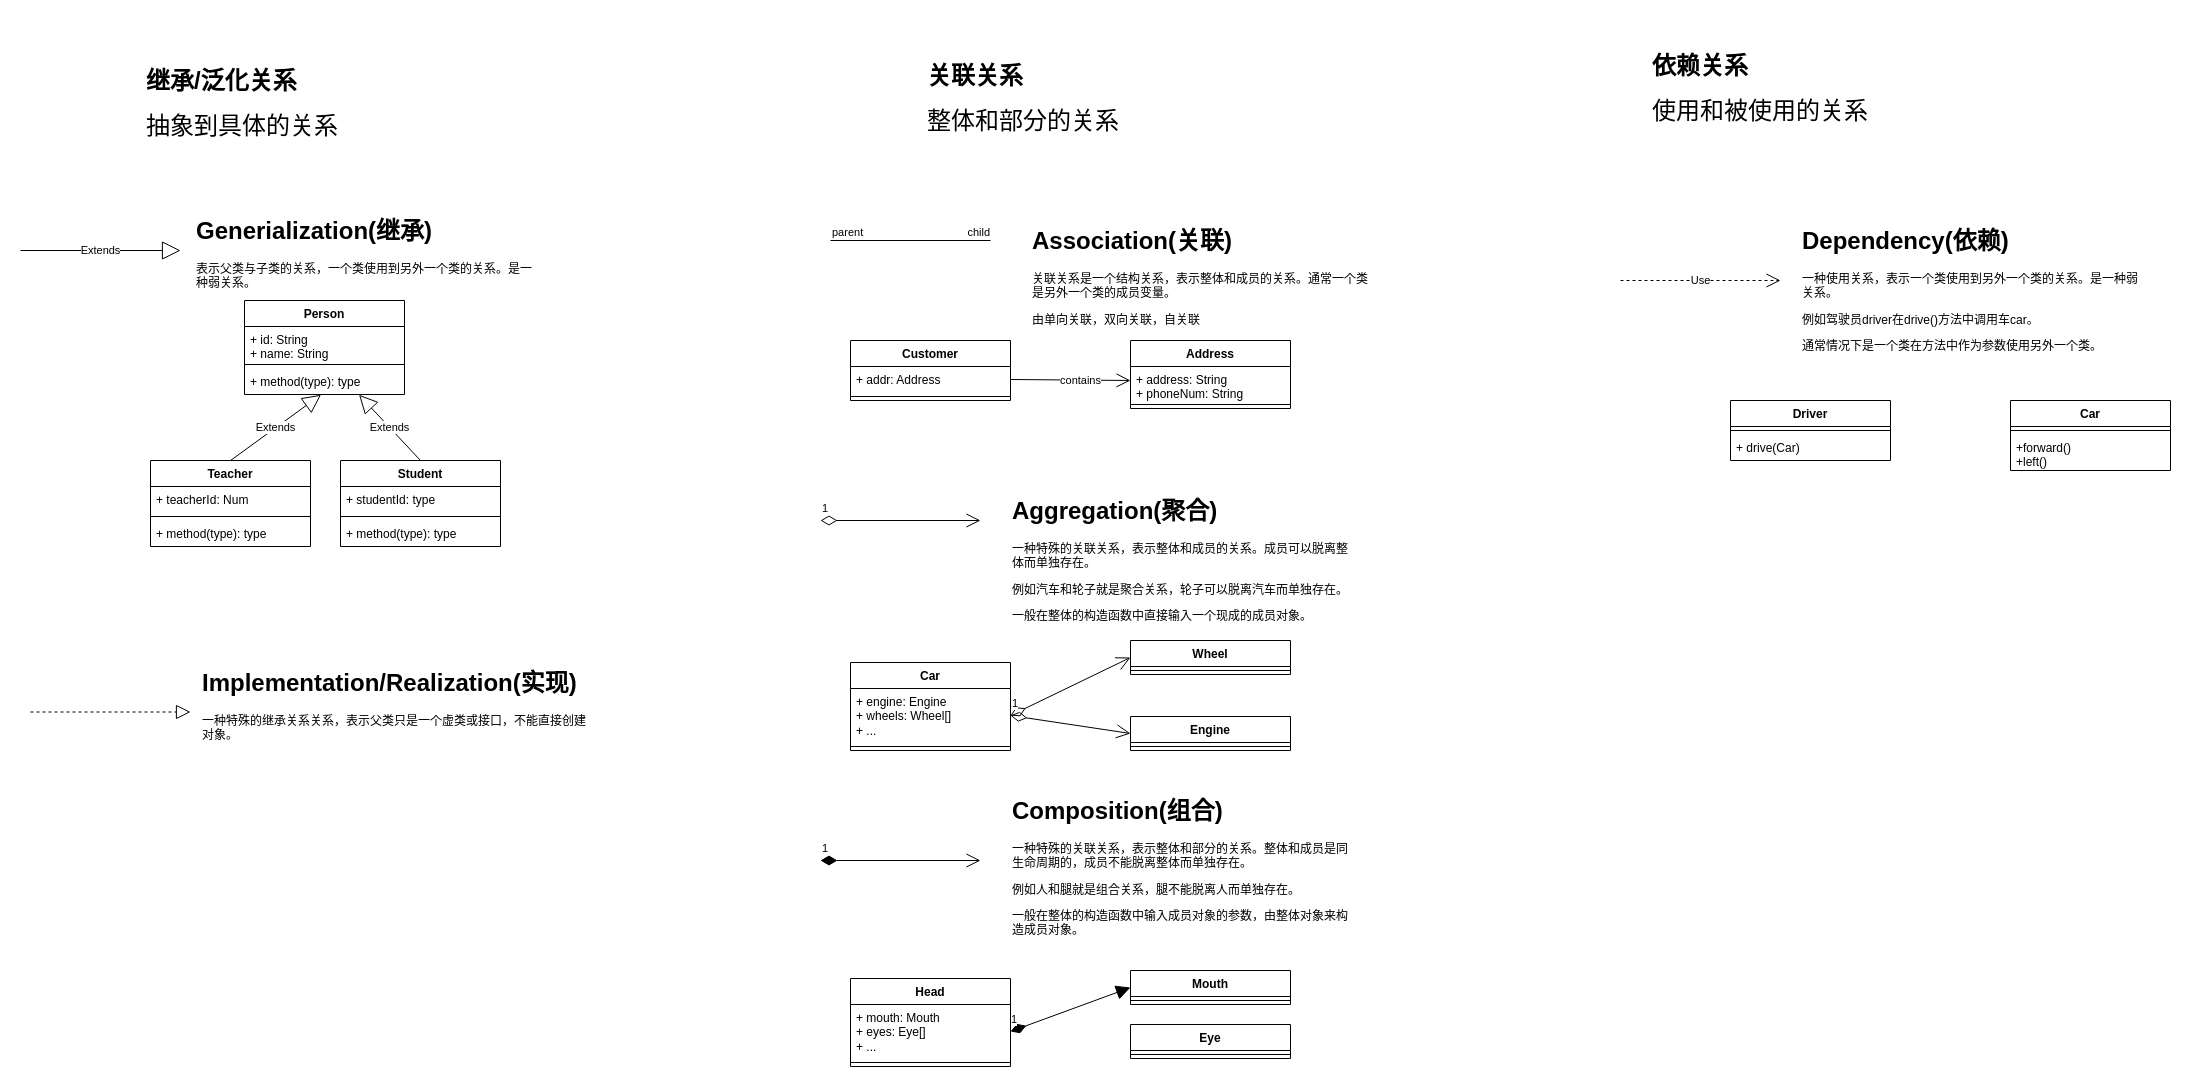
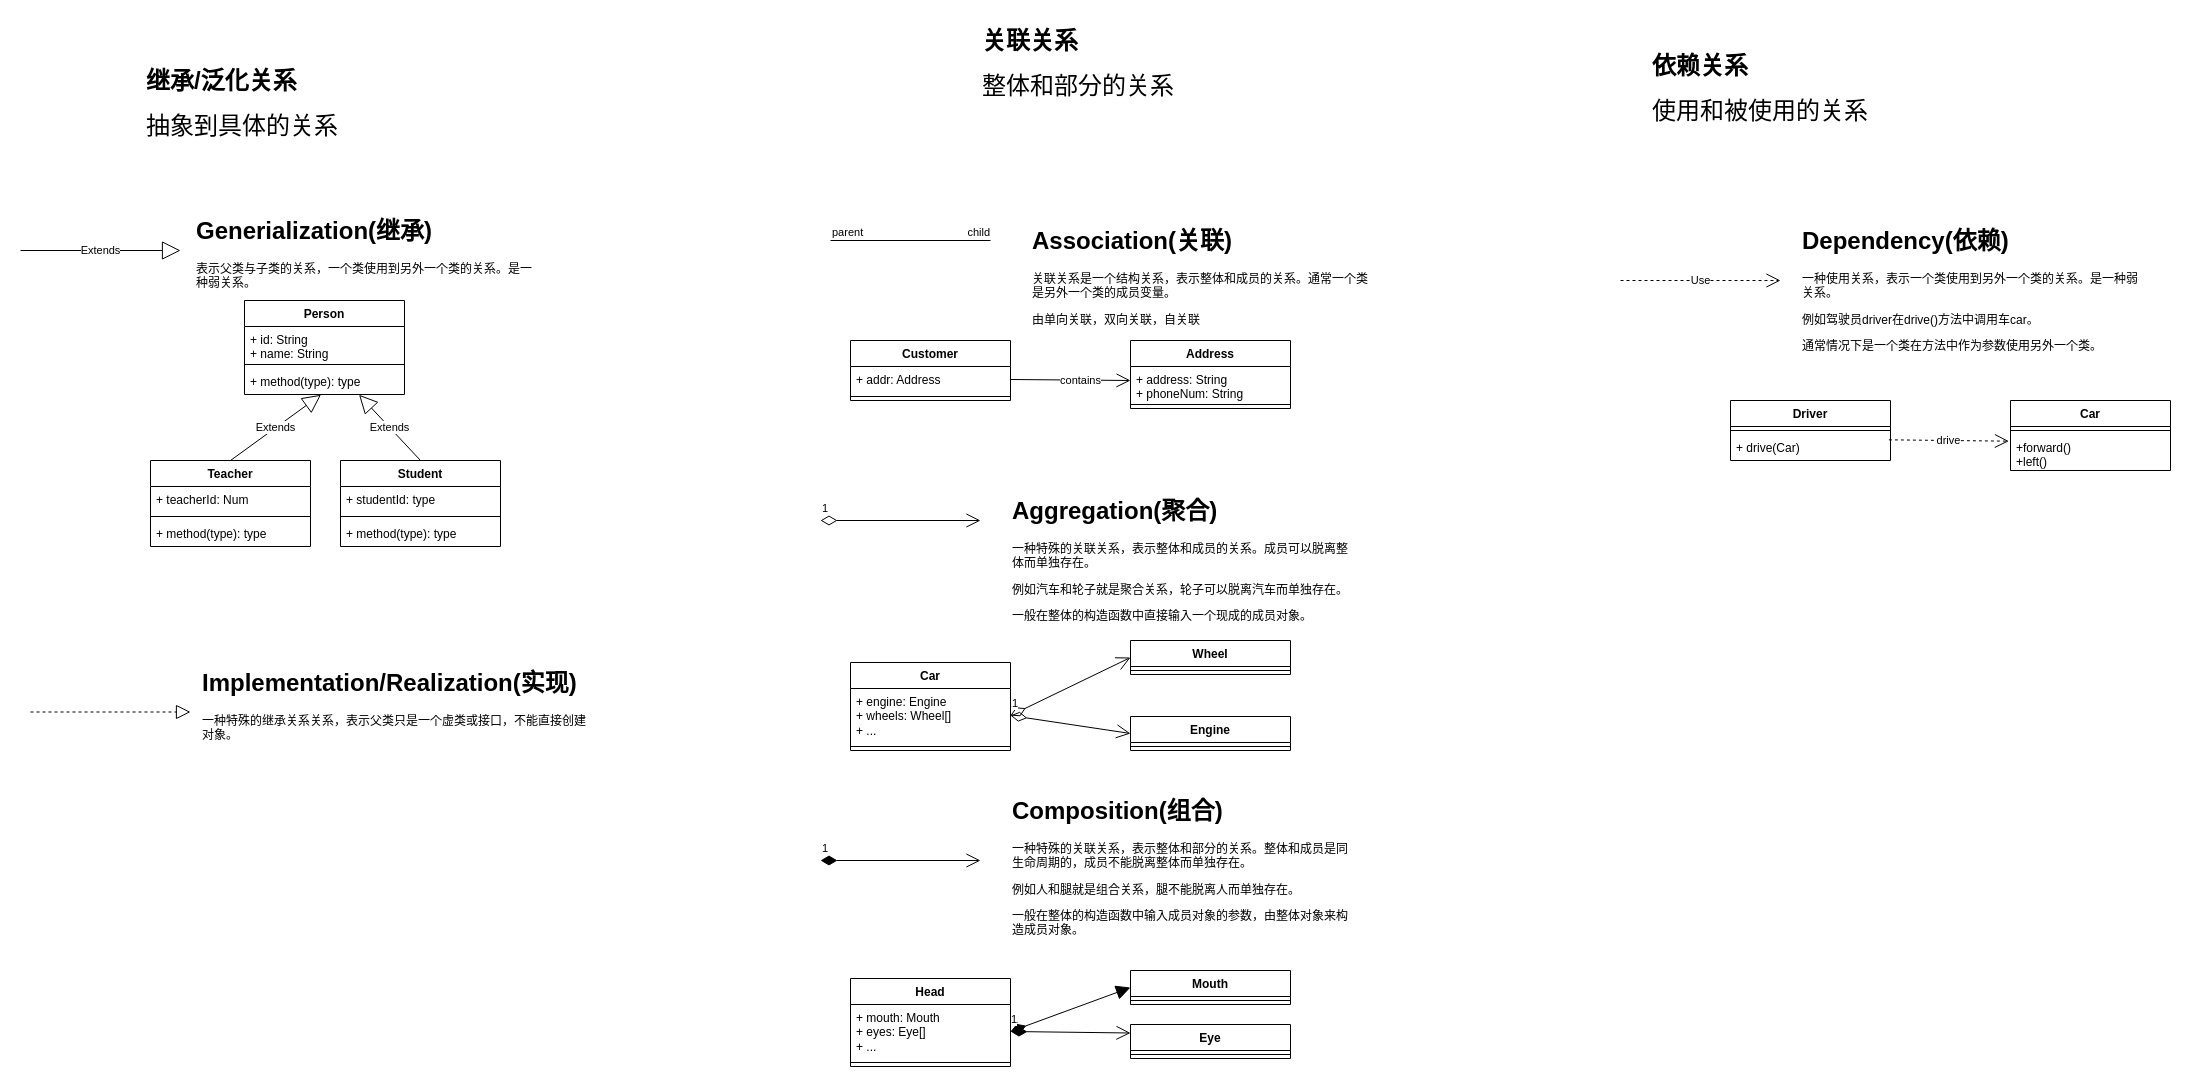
node "关联关系 整体和部分的关系": moved (1096, 116) -> (1151, 81)
edge "+ drive(Car)" -> "+forward() +left()": added, label "drive"
edge "+ mouth: Mouth + eyes: Eye[] + ..." -- "Eye": added, label "1"
